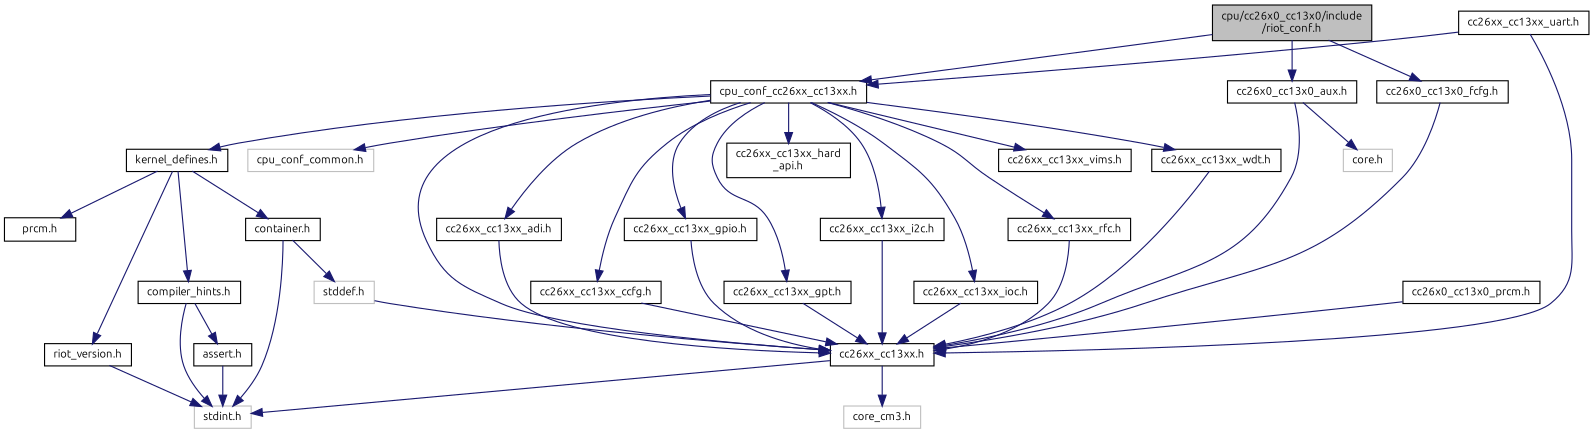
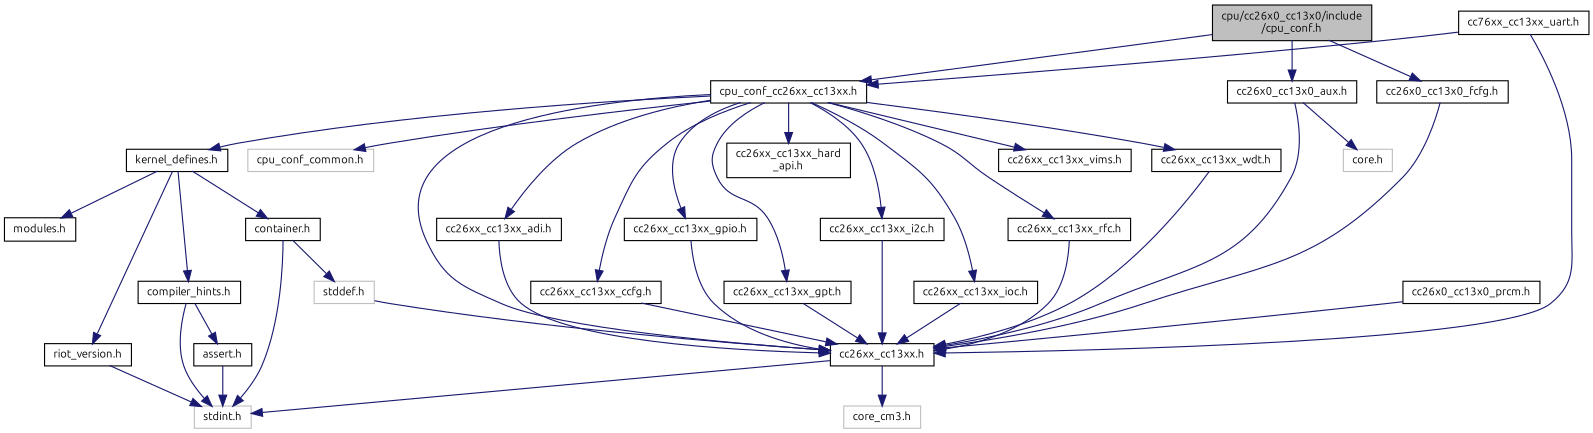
node "cpu/cc26x0_cc13x0/include /riot_conf.h": label "cpu/cc26x0_cc13x0/include /riot_conf.h" -> "cpu/cc26x0_cc13x0/include /cpu_conf.h"
node "cc26xx_cc13xx_uart.h": label "cc26xx_cc13xx_uart.h" -> "cc76xx_cc13xx_uart.h"
node "prcm.h": label "prcm.h" -> "modules.h"
